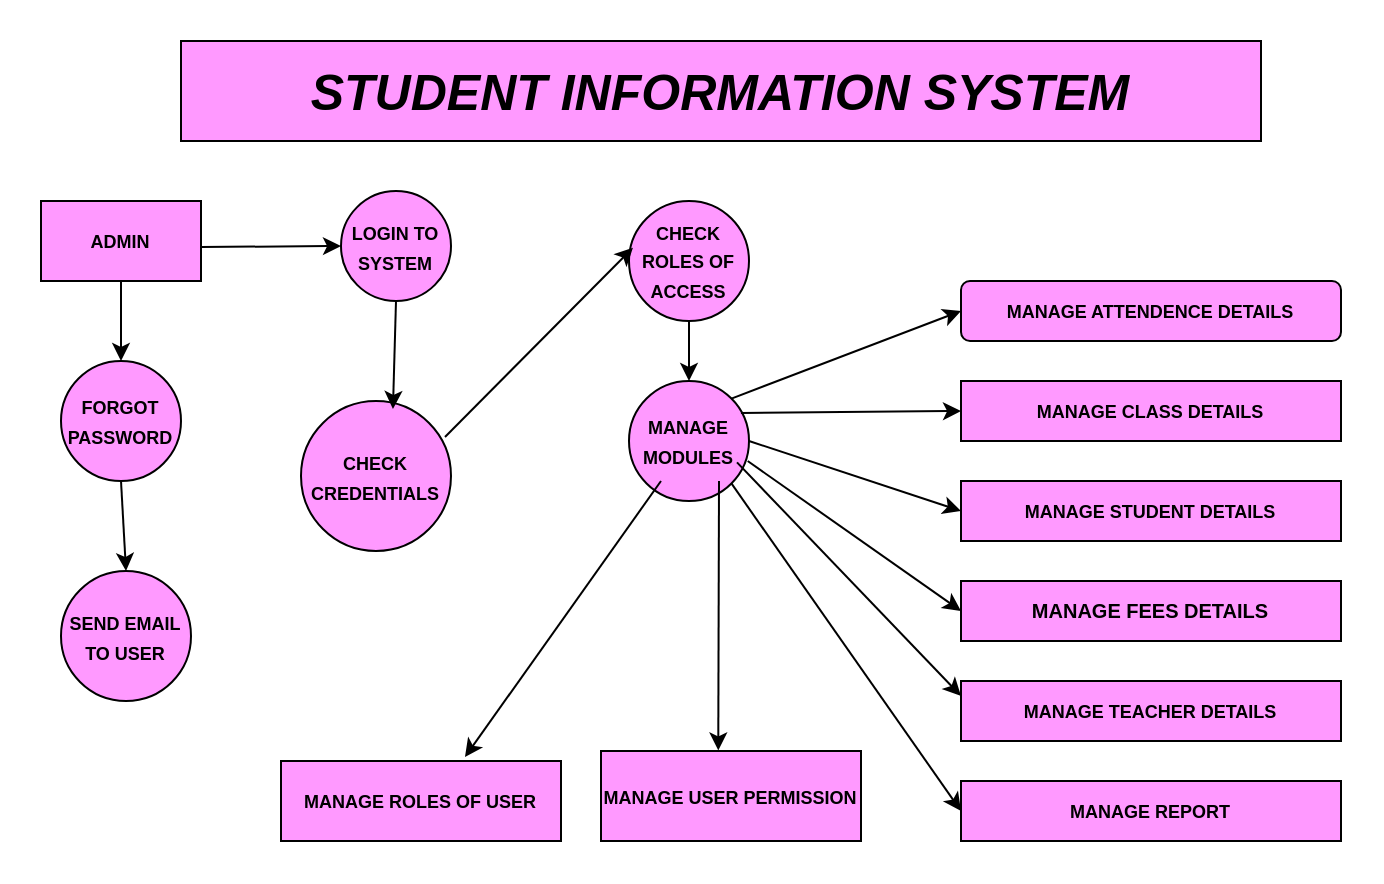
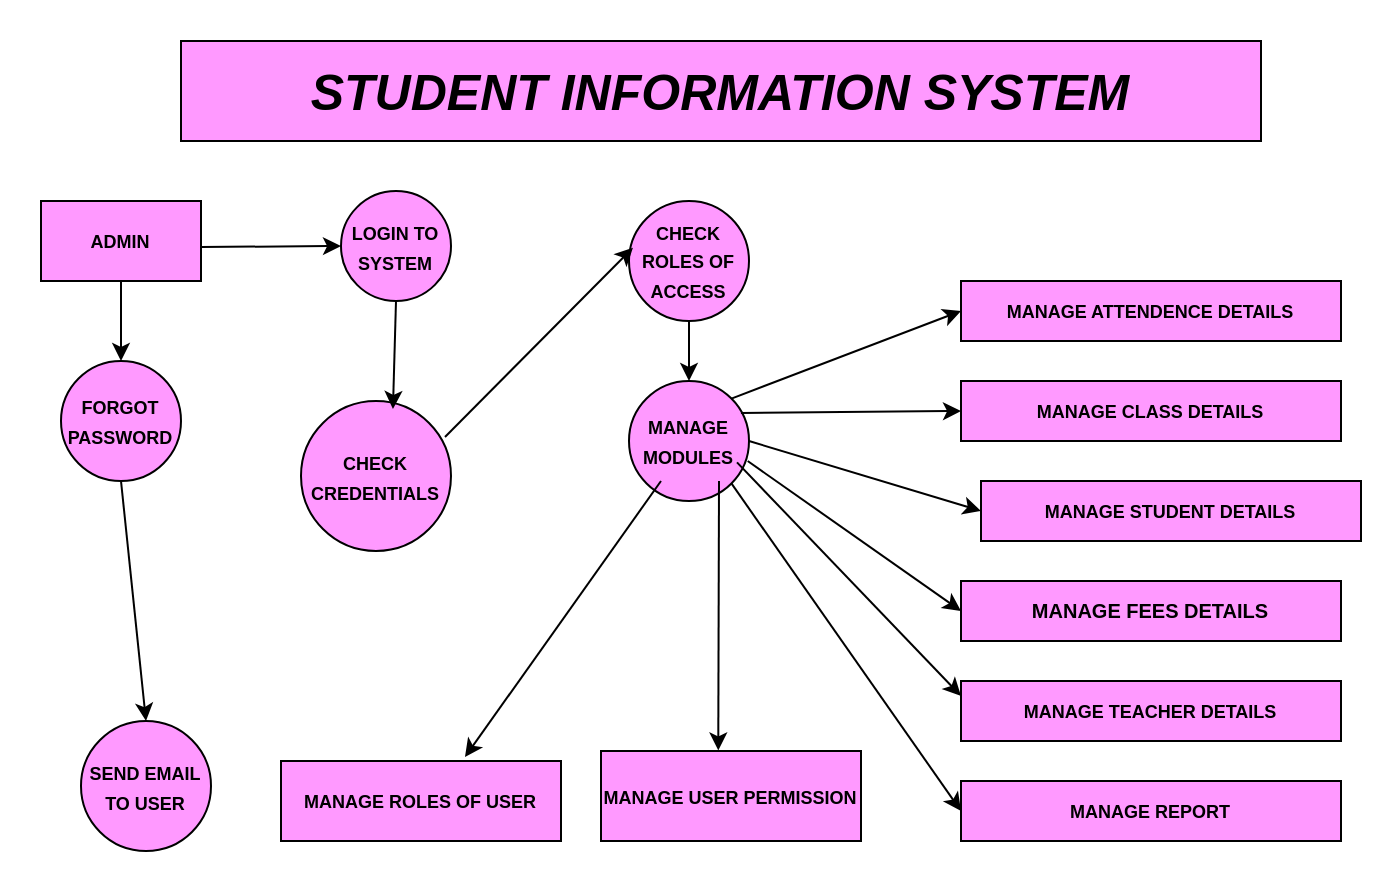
node "MANAGE ATTENDENCE DETAILS": shape rounded rectangle -> rectangle
node "MANAGE STUDENT DETAILS": moved (1151, 511) -> (1171, 511)
node "SEND EMAIL TO USER": moved (126, 636) -> (146, 786)
